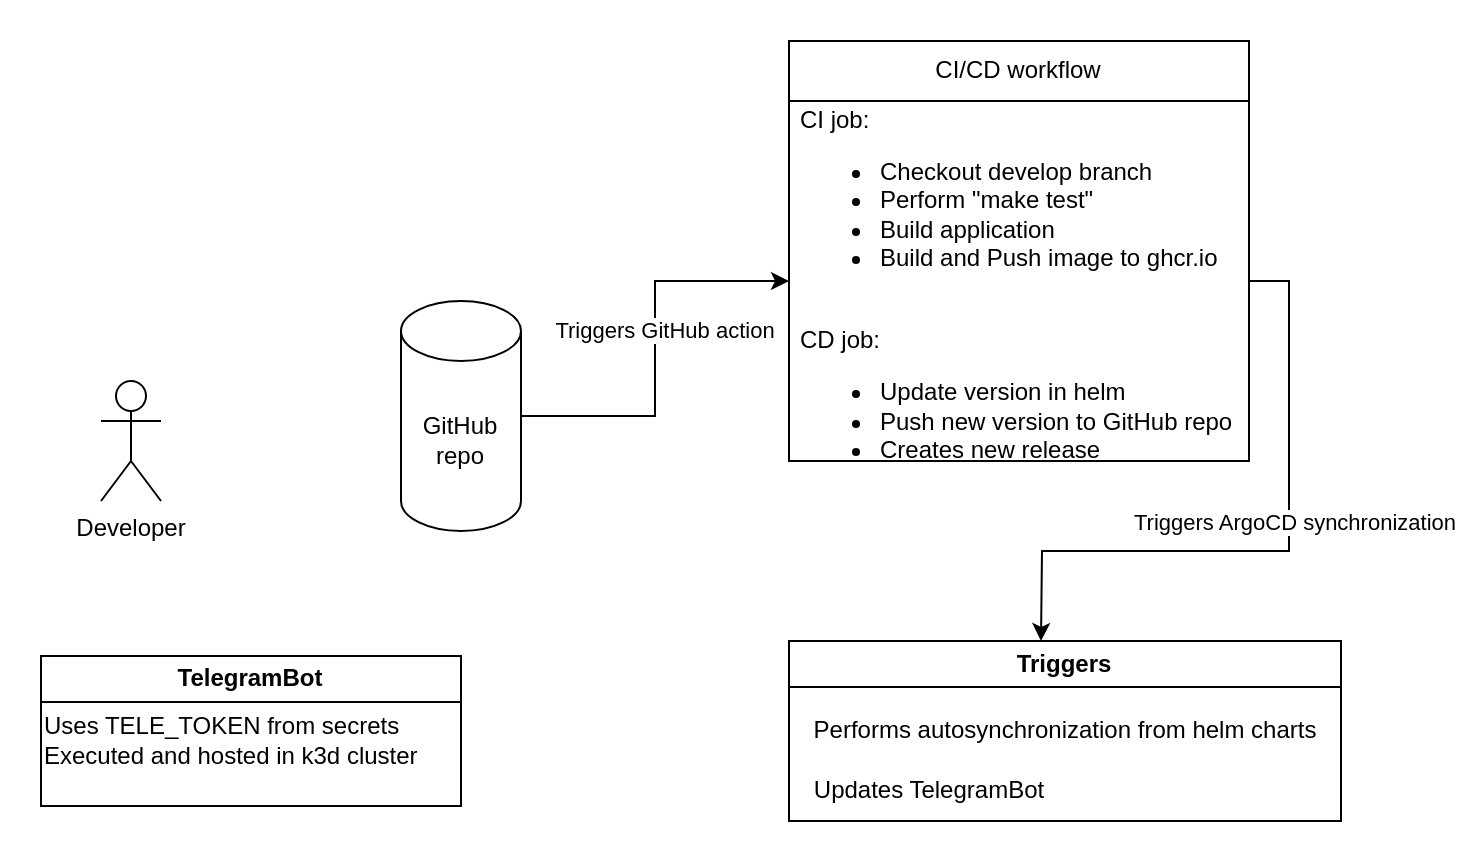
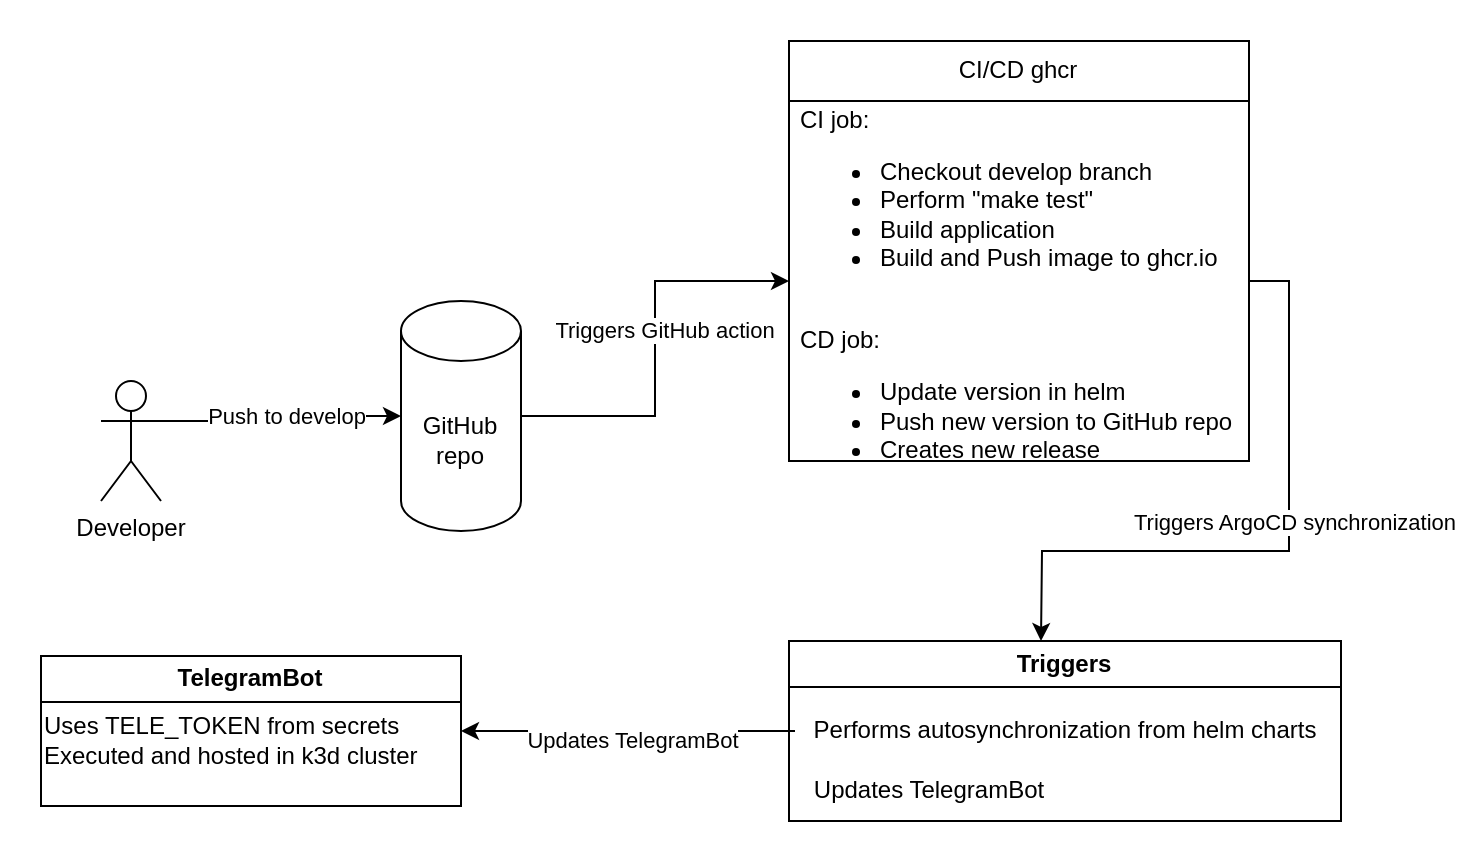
node "CI/CD workflow": label "CI/CD workflow" -> "CI/CD ghcr"
edge "Developer" -> "GitHub repo": added, label "Push to develop"
edge "Performs autosynchronization from helm charts" -> "TelegramBot": added, label "Updates TelegramBot"
